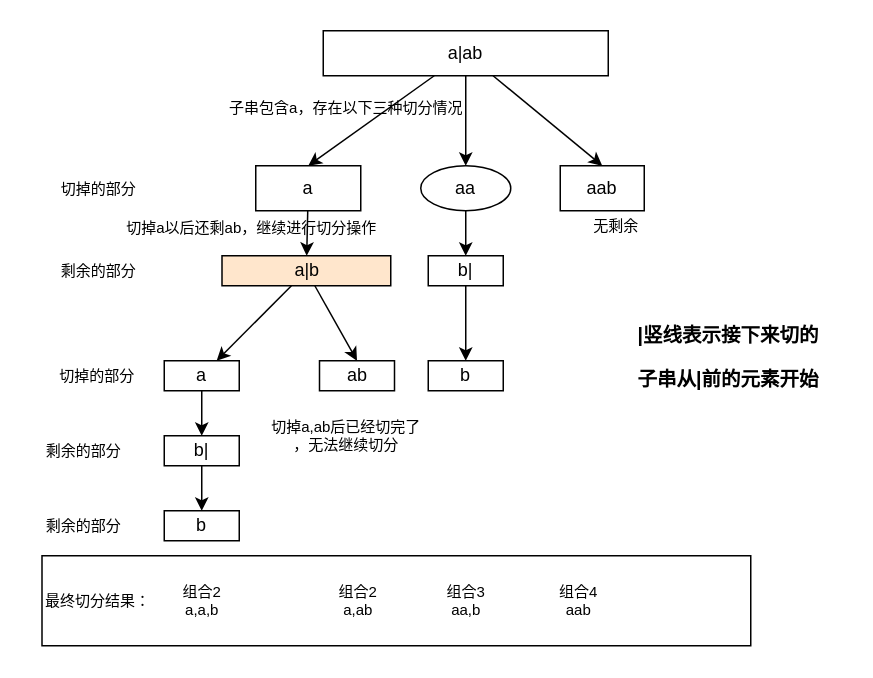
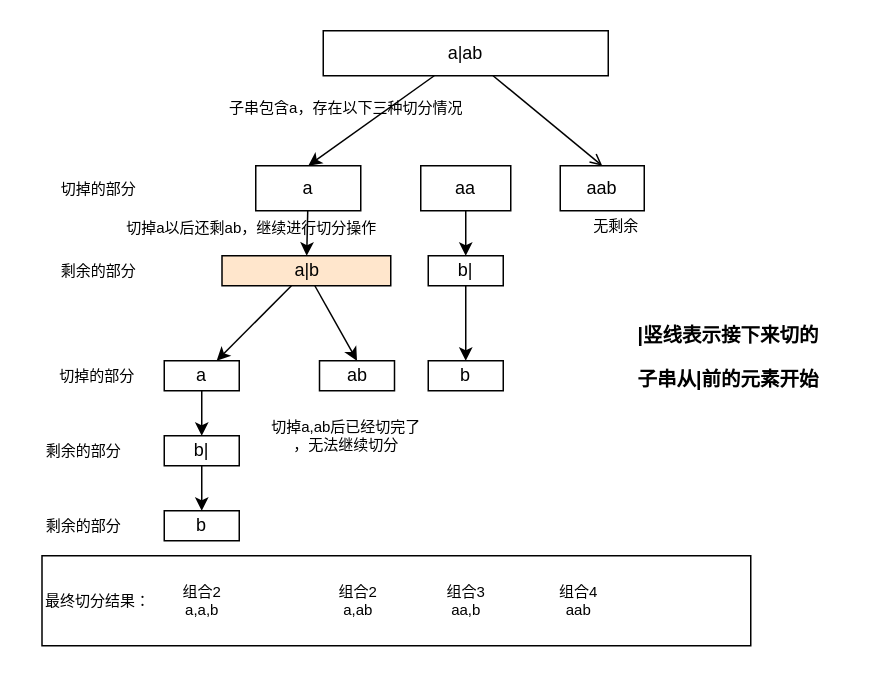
edge "a|ab" -> "aa": removed
edge "a|ab" -> "aab": arrowhead classic -> open
node "aa": shape ellipse -> rectangle
